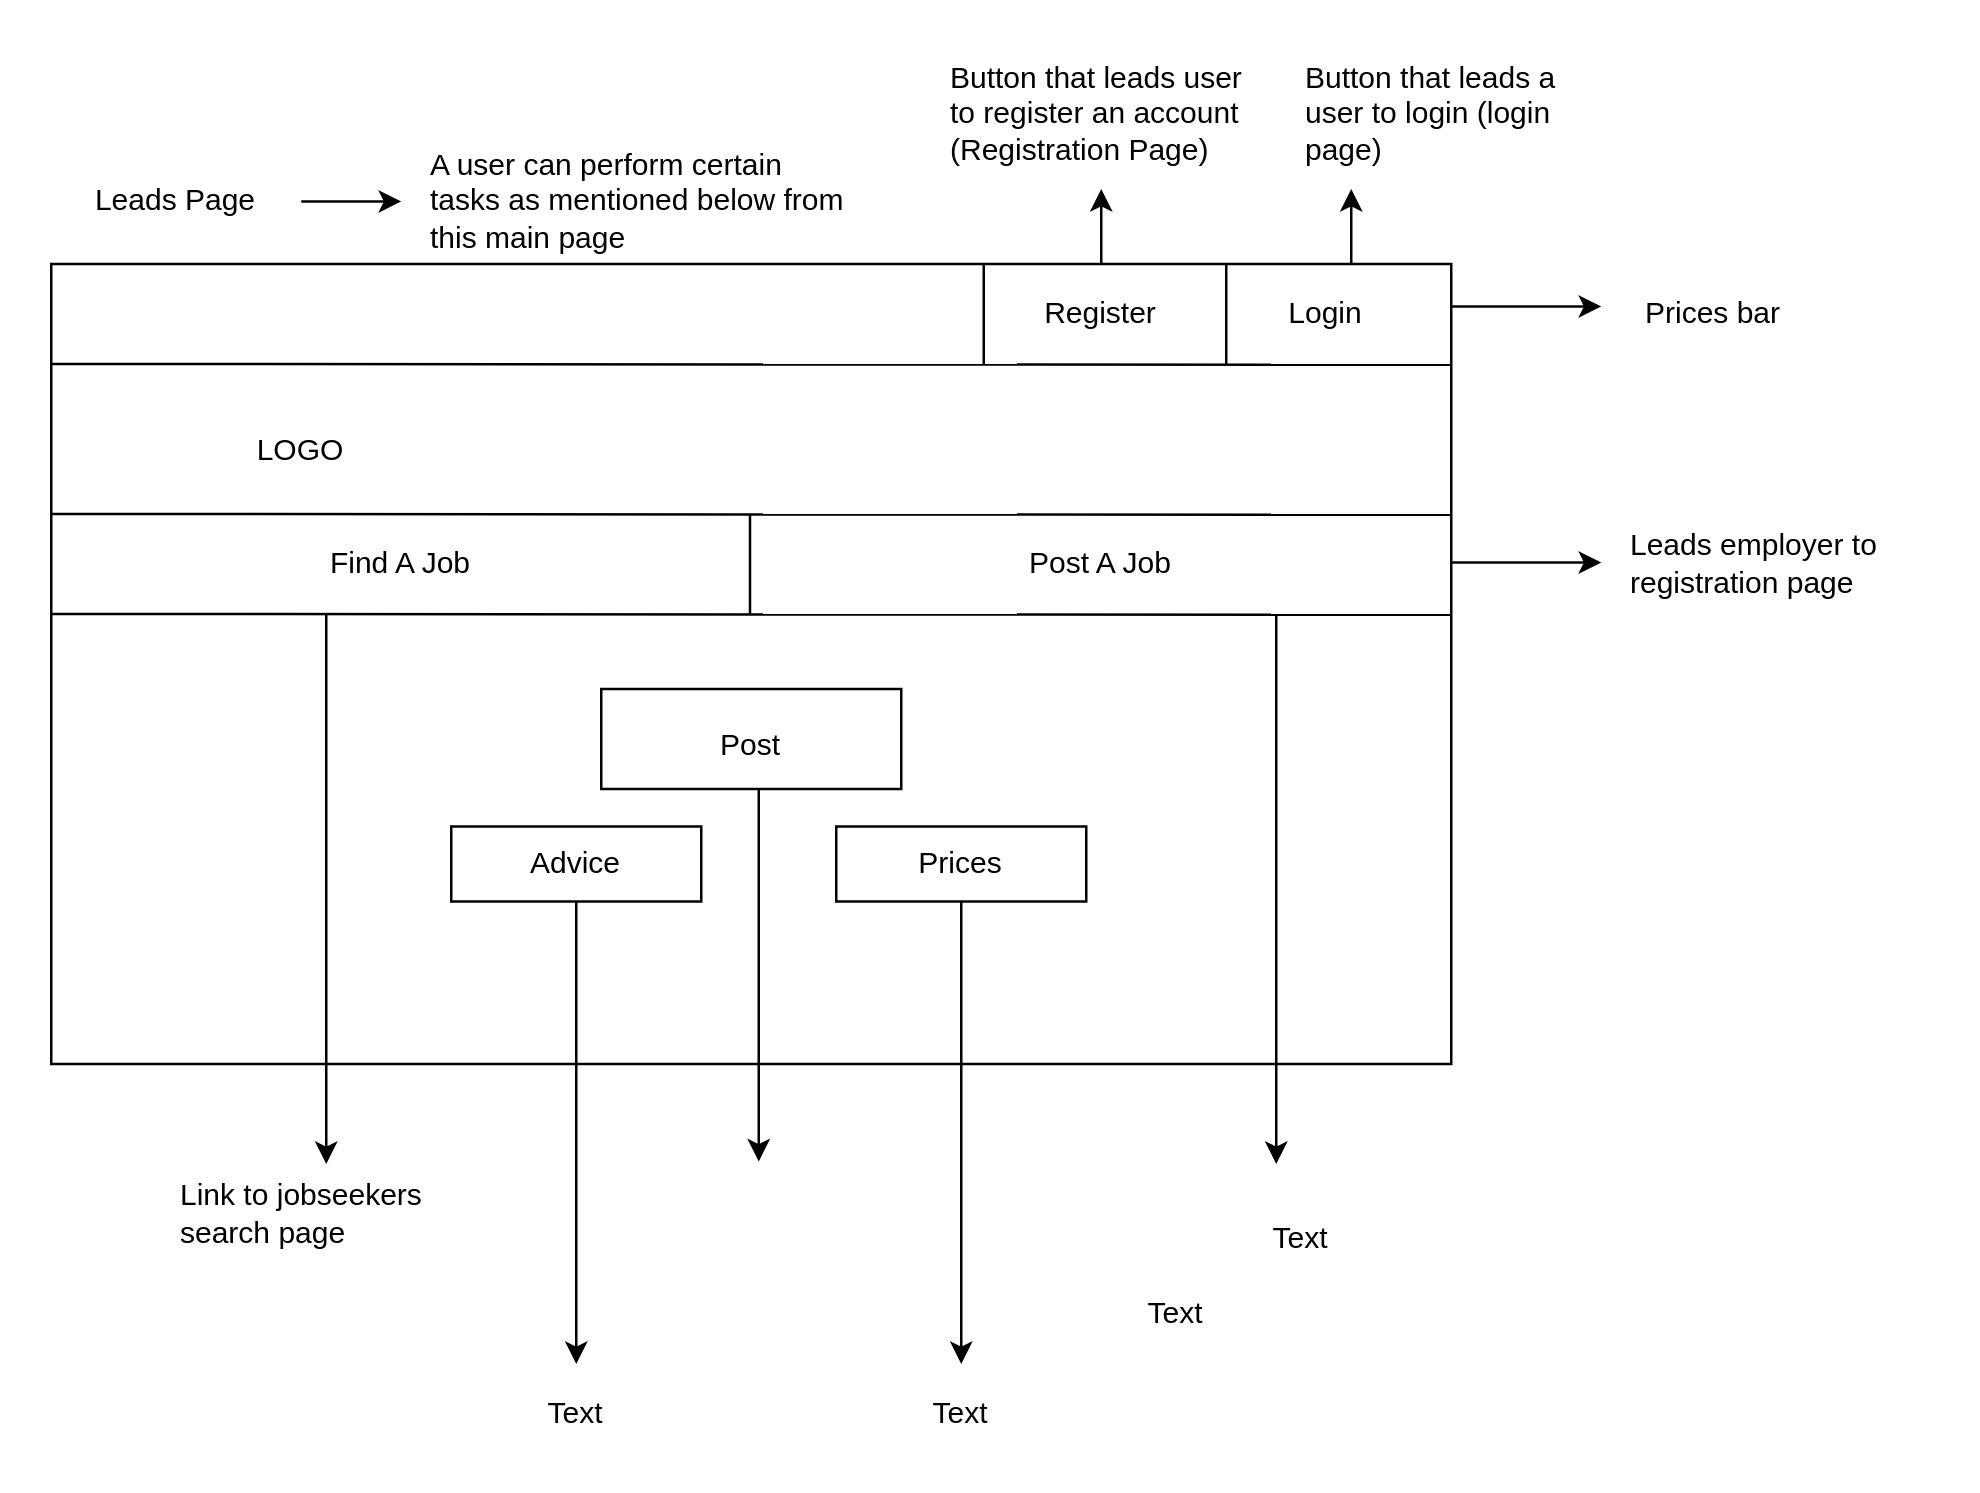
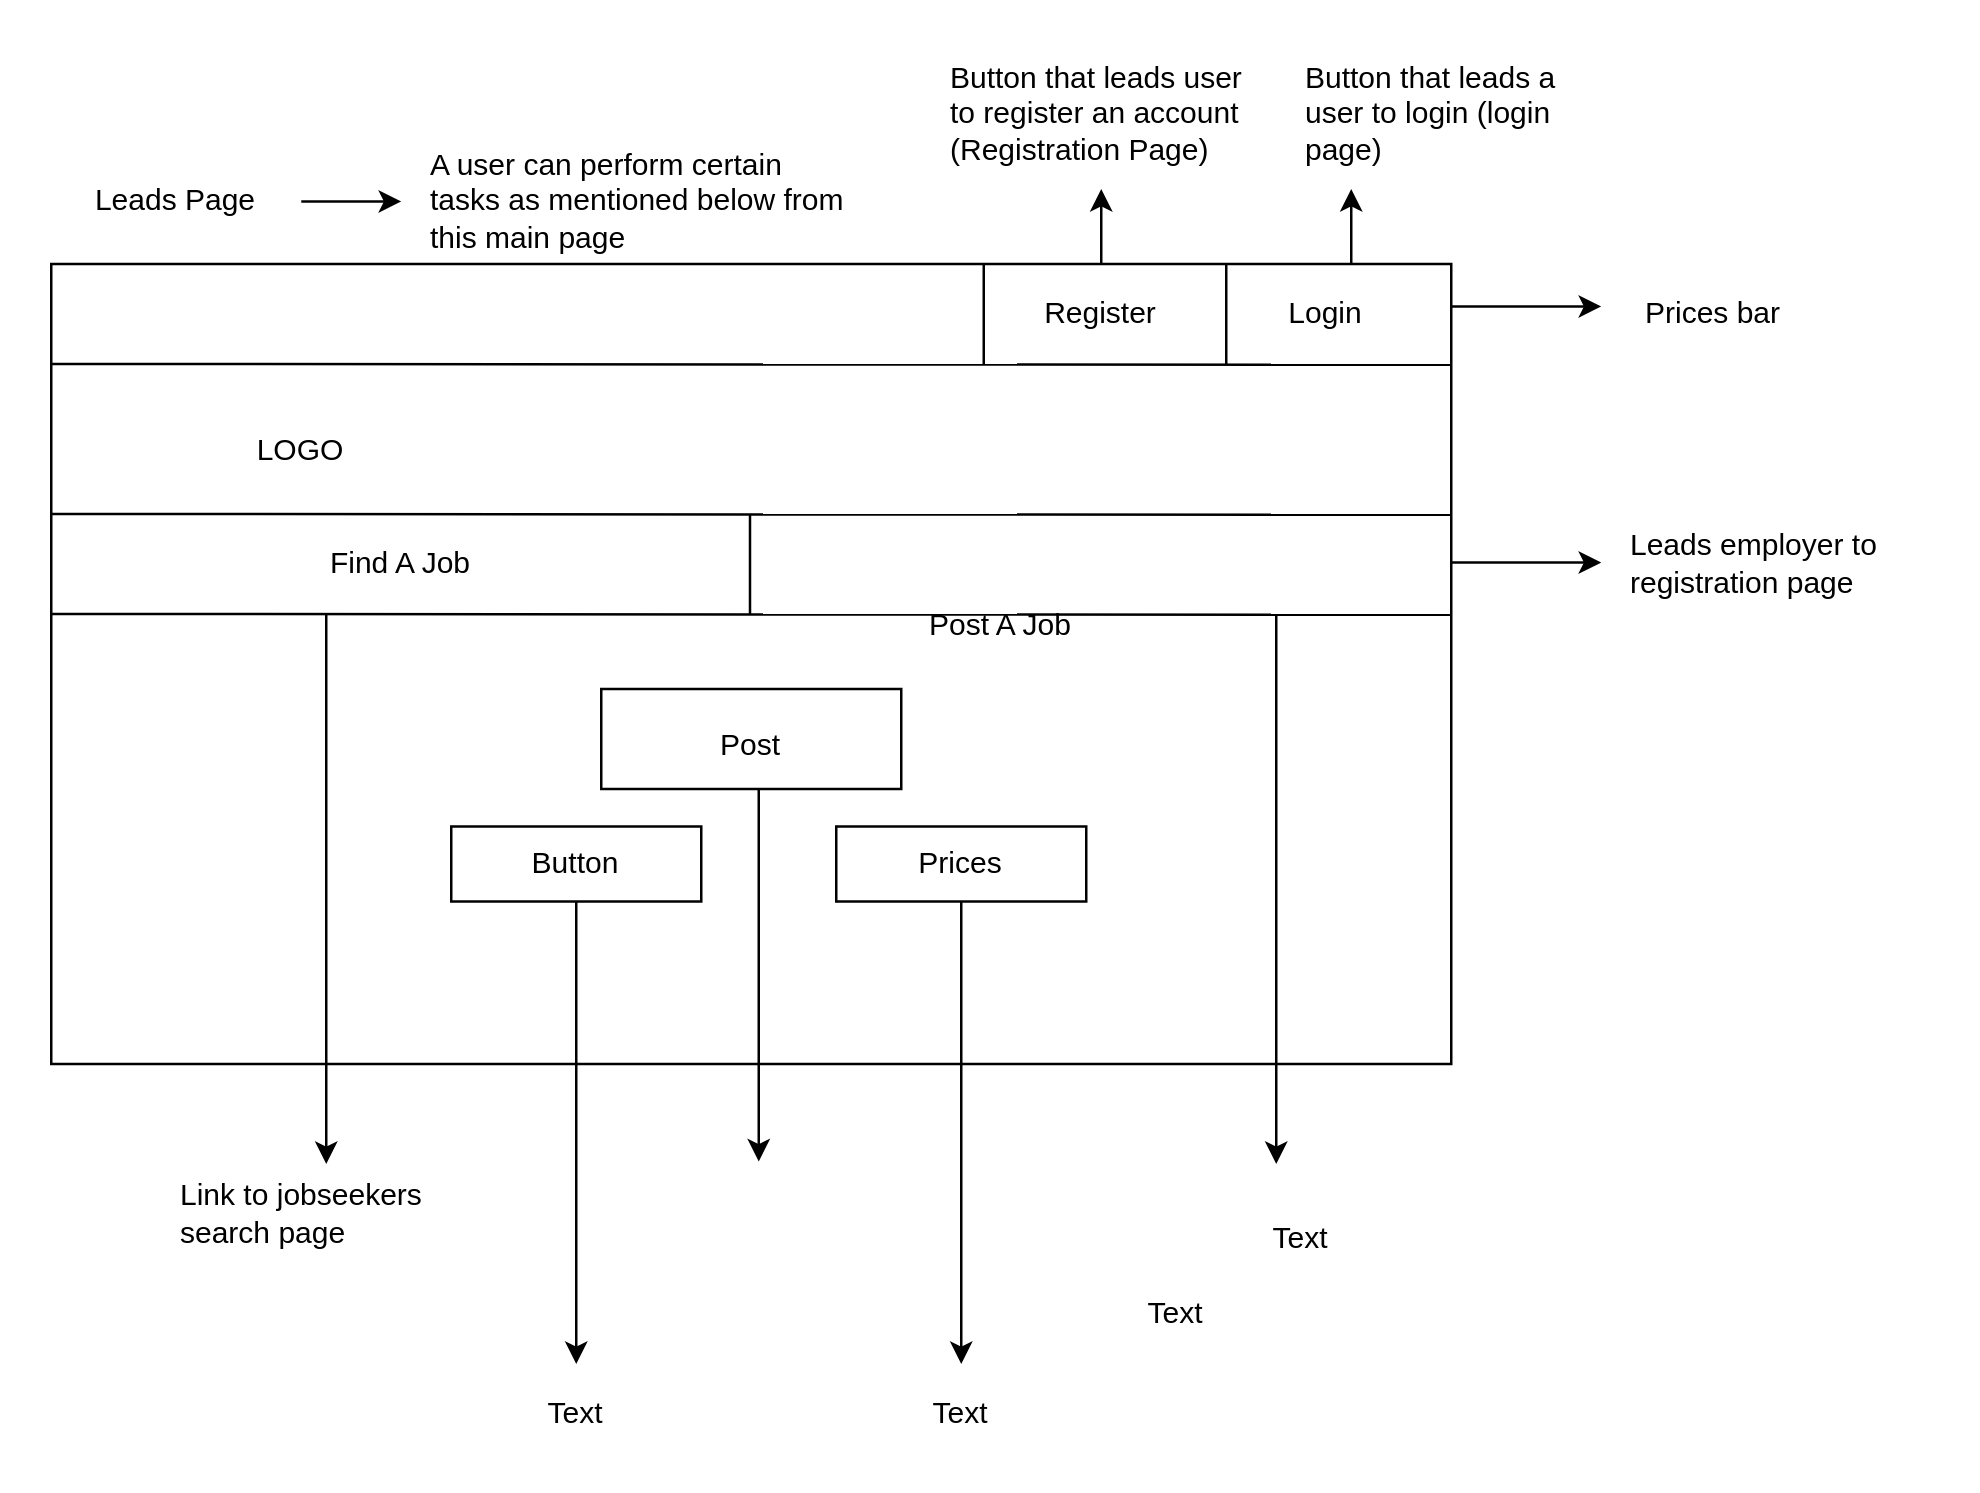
node "Post A Job": moved (1101, 564) -> (1001, 626)
node "Advice": label "Advice" -> "Button"
